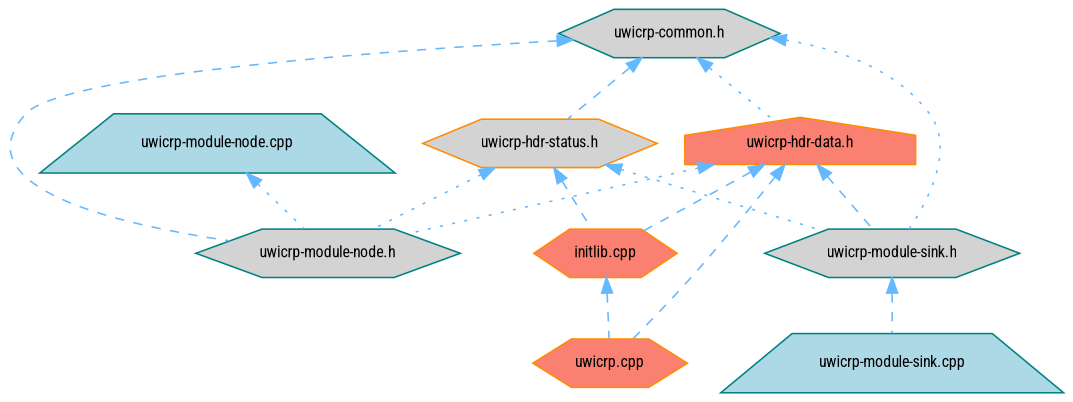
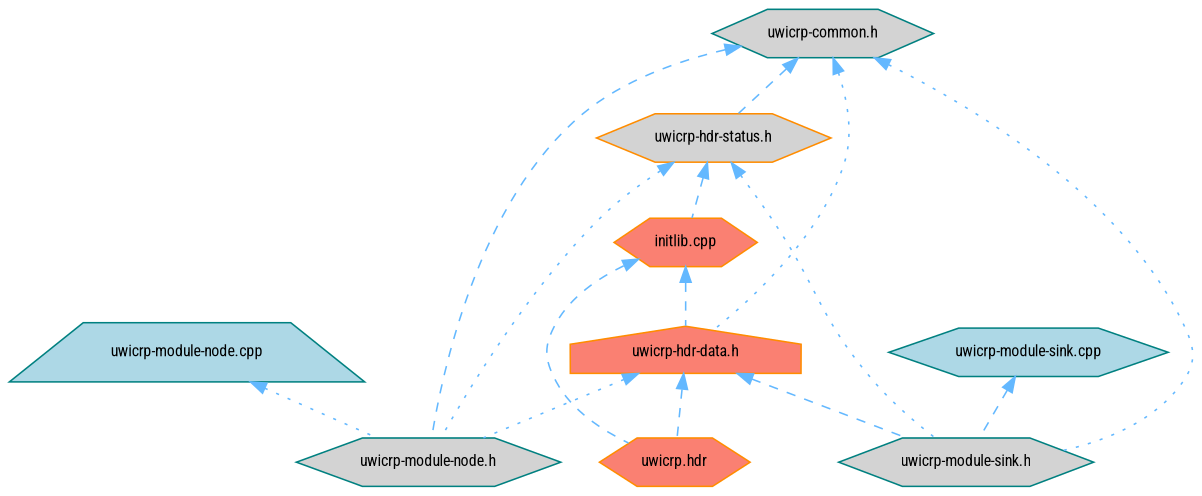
edge "initlib.cpp" -> "uwicrp-hdr-data.h": reversed
edge "uwicrp-module-sink.cpp" -> "uwicrp-module-sink.h": reversed
node "uwicrp.cpp": label "uwicrp.cpp" -> "uwicrp.hdr"
node "uwicrp-module-sink.cpp": shape trapezium -> hexagon
